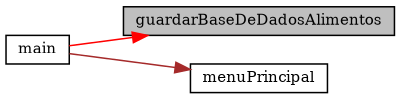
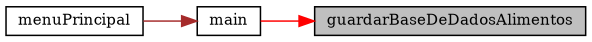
edge "main" -> "menuPrincipal": reversed
